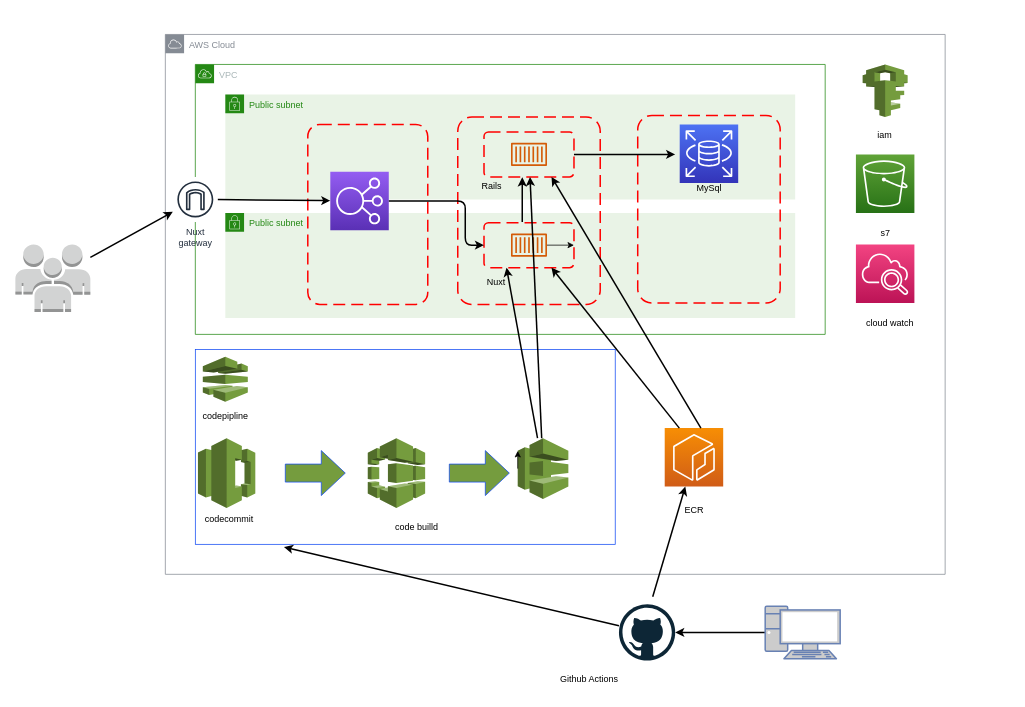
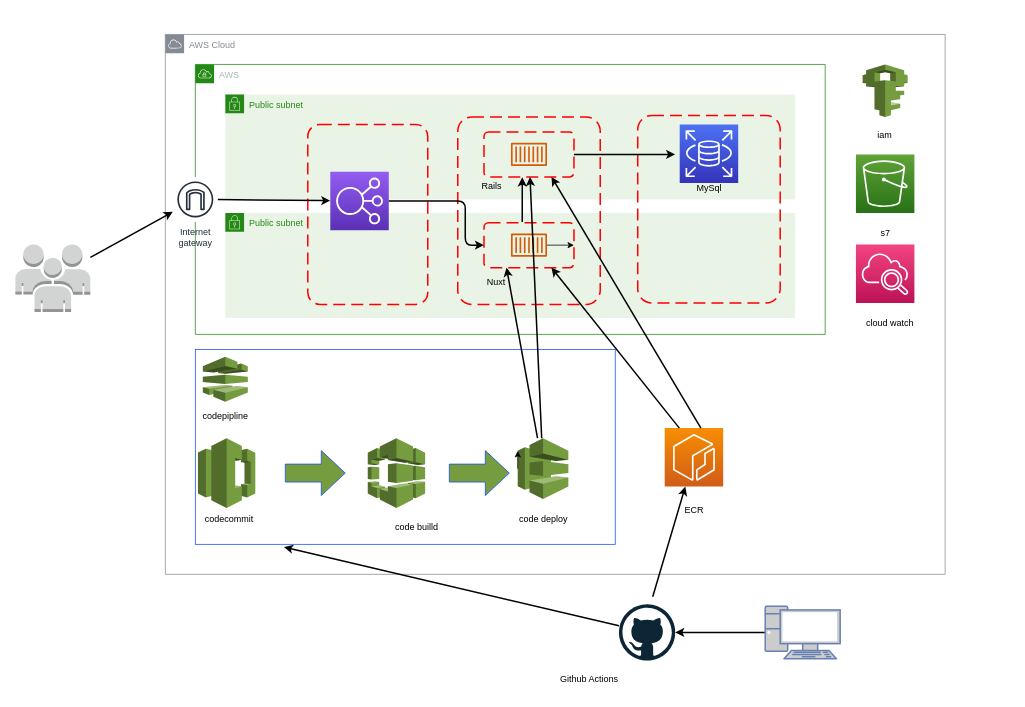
node "VPC": label "VPC" -> "AWS"
node "Nuxt gateway": label "Nuxt gateway" -> "Internet gateway"
node "code deploy": added
